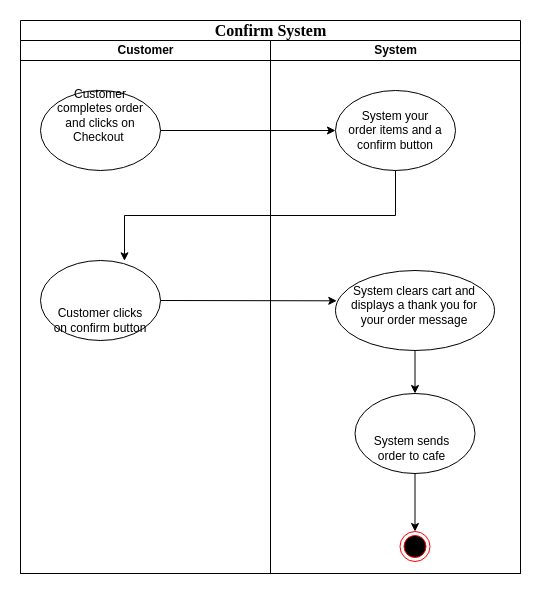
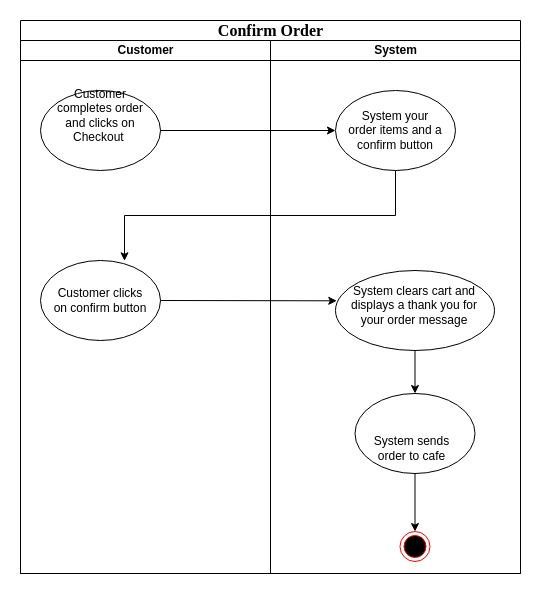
node "Confirm System": label "Confirm System" -> "Confirm Order"
node "Customer clicks on confirm button": moved (101, 321) -> (101, 301)
